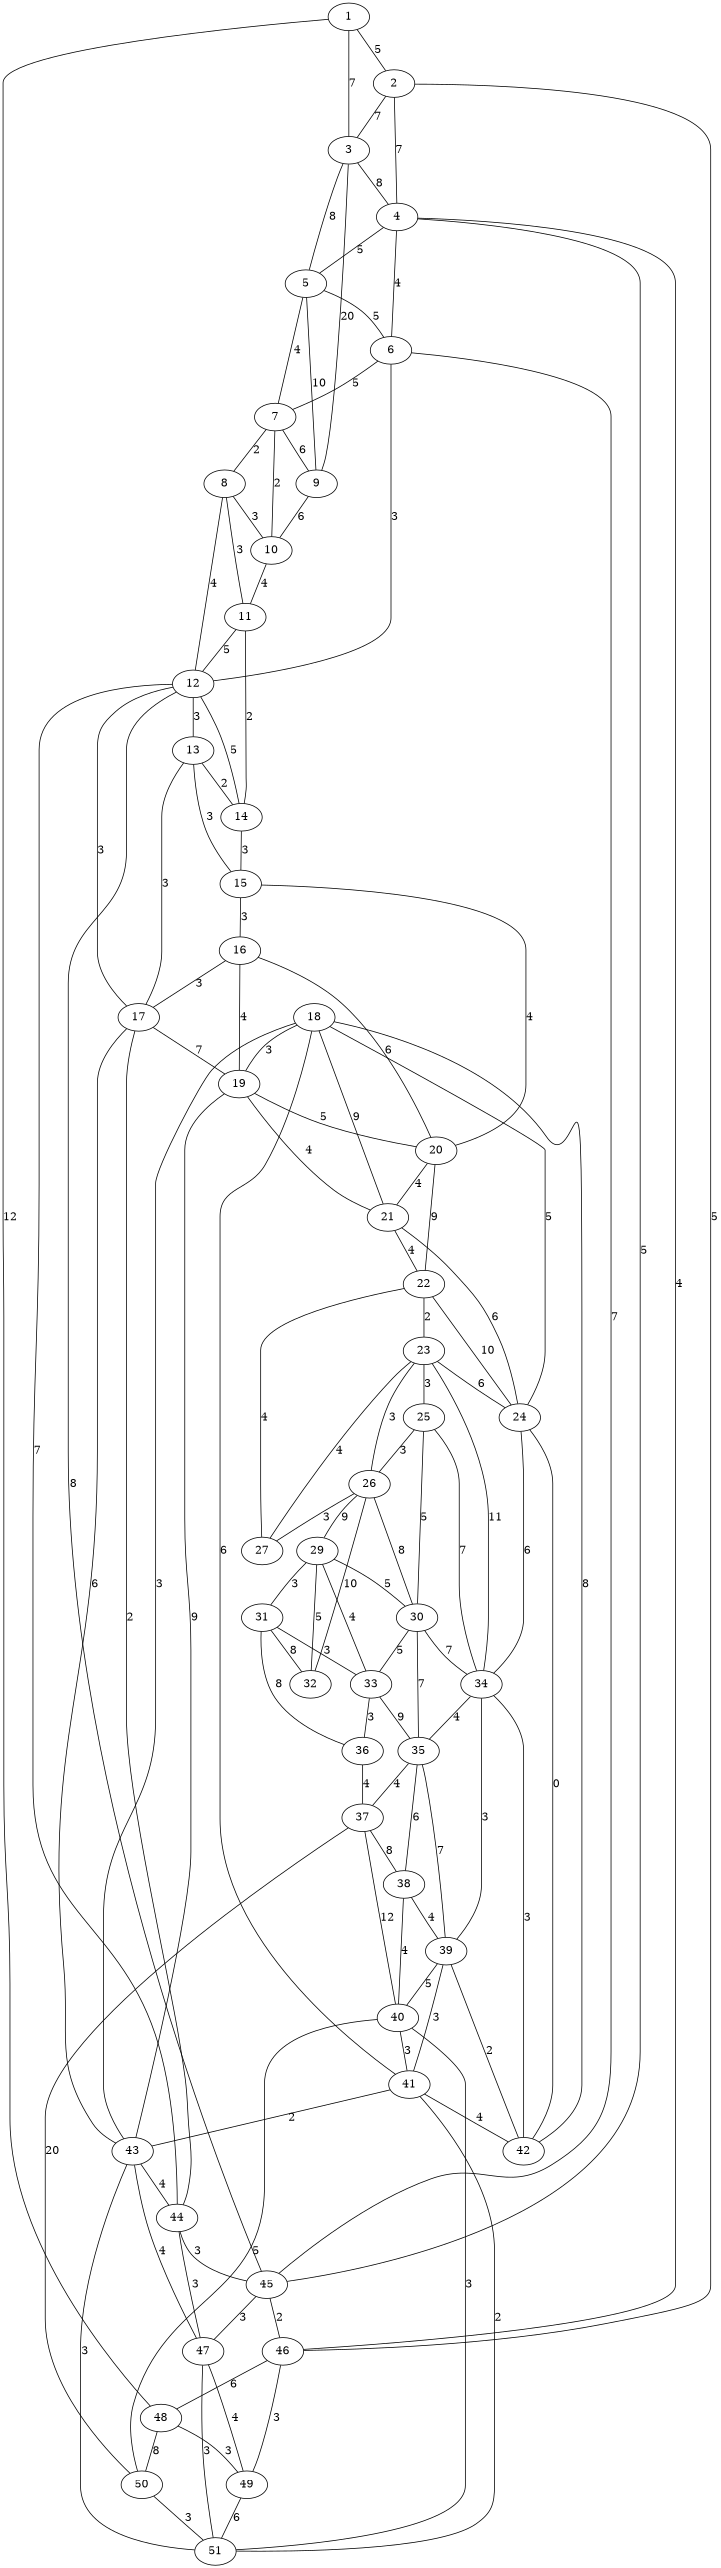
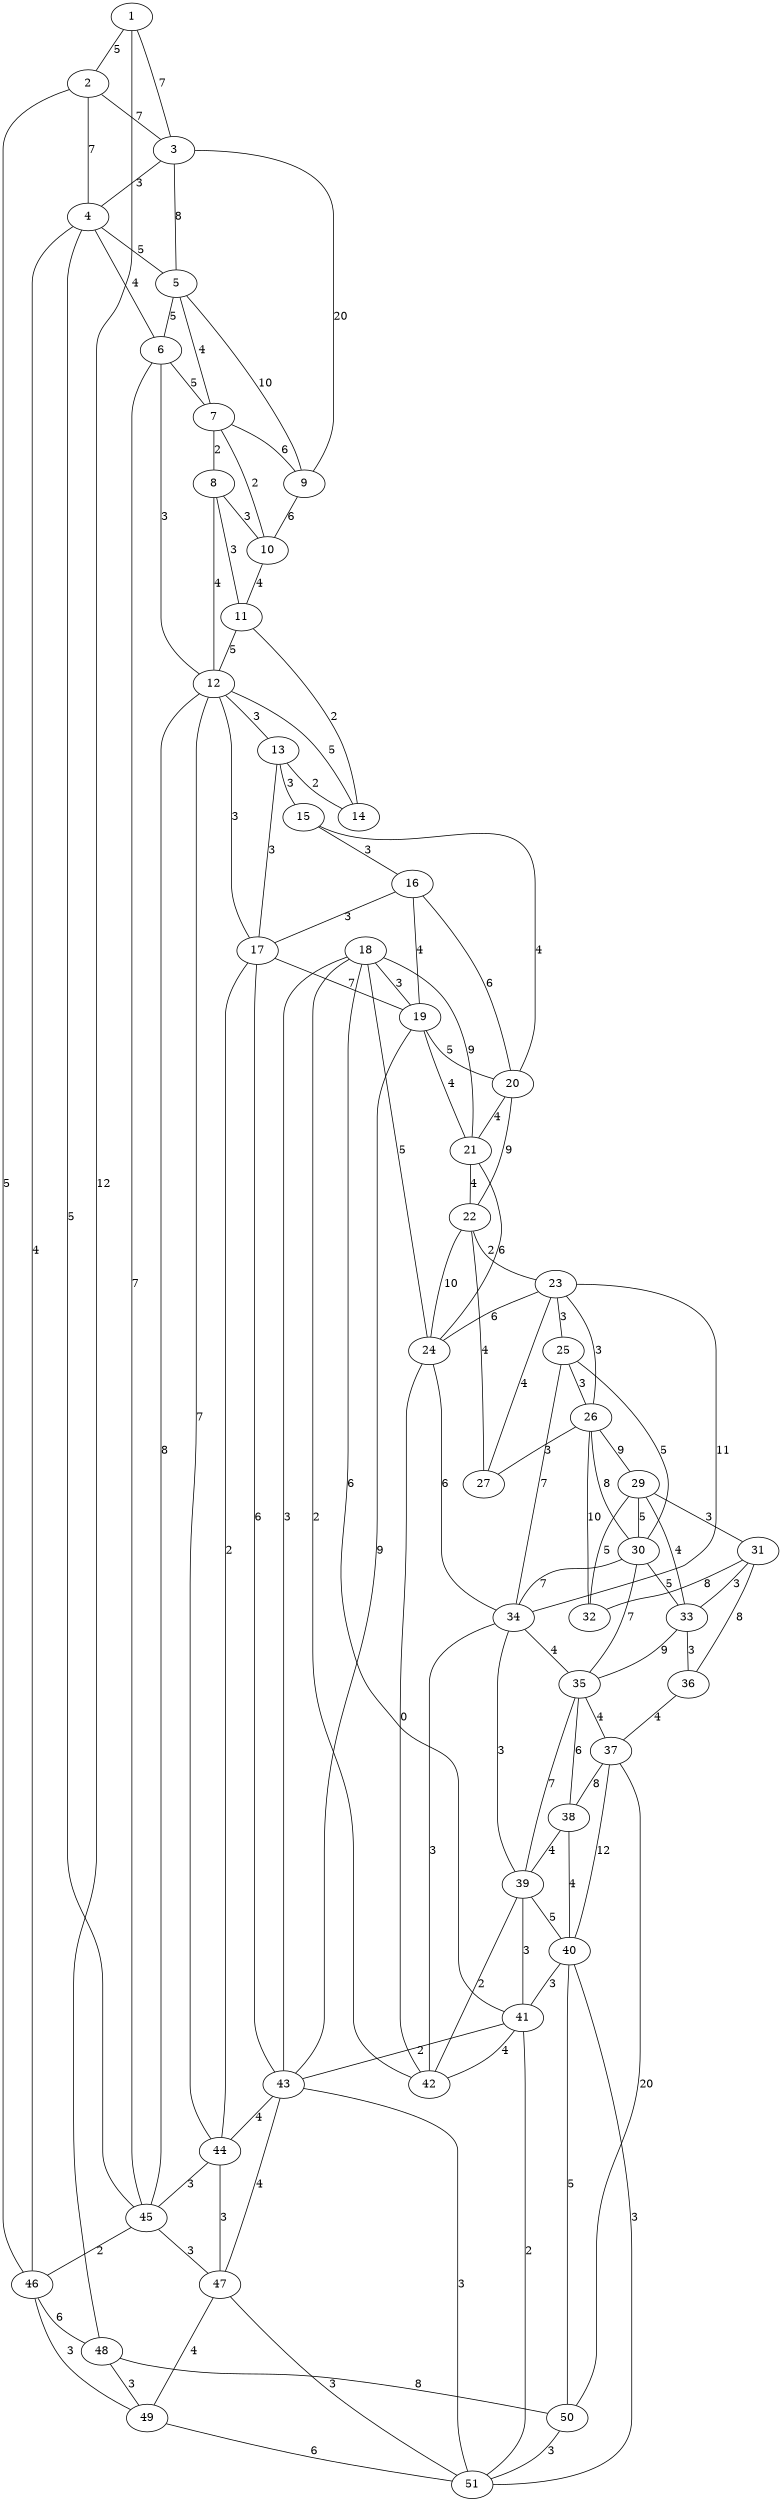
edge "3" -- "4": label "8" -> "3"
edge "14" -- "15": removed, label "3"
edge "18" -- "42": label "8" -> "2"
